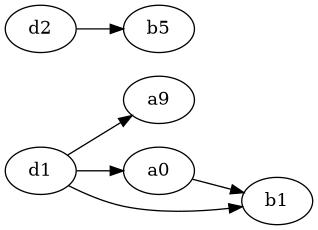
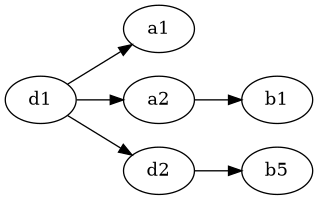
node "a9": label "a9" -> "a1"
node "a0": label "a0" -> "a2"
edge "d1" -> "b1": now "d1" -> "d2"
